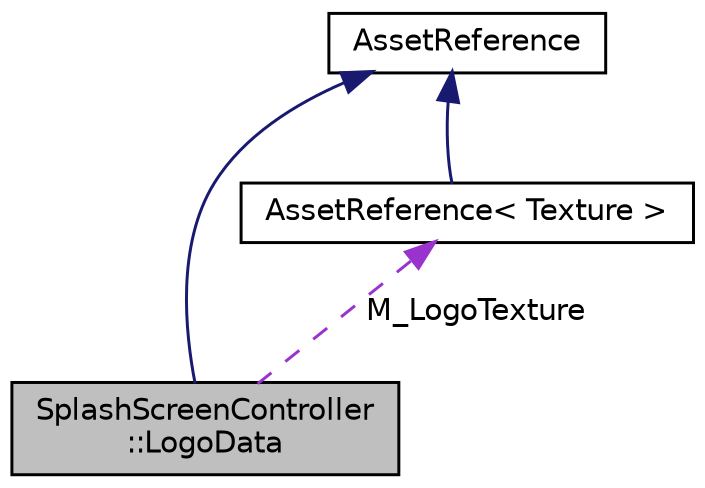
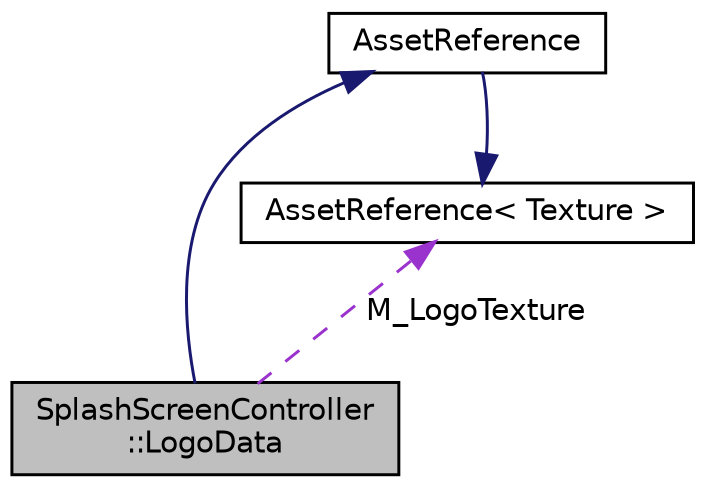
edge "AssetReference< Texture >" -> "AssetReference": reversed
